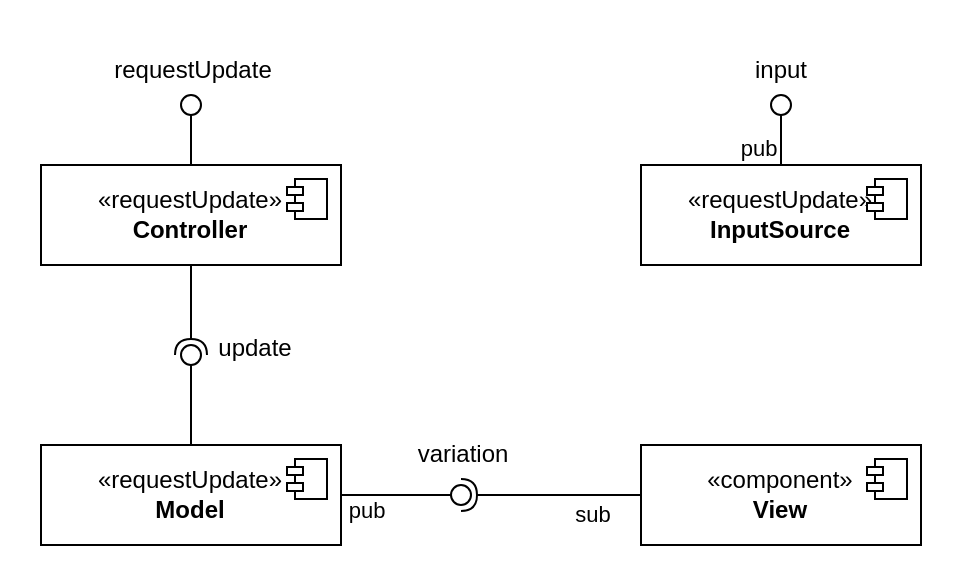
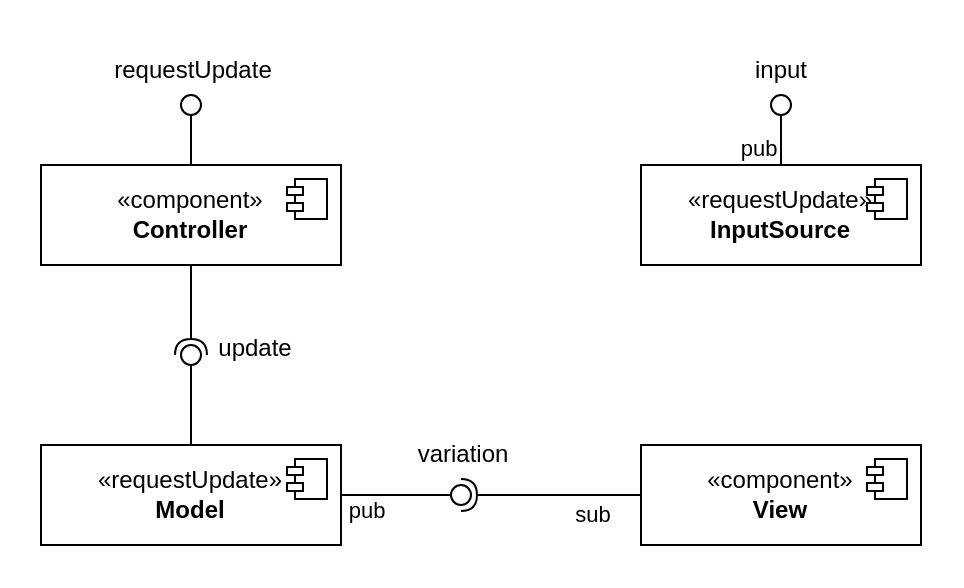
node "«requestUpdate» Controller": label "«requestUpdate» Controller" -> "«component» Controller"
